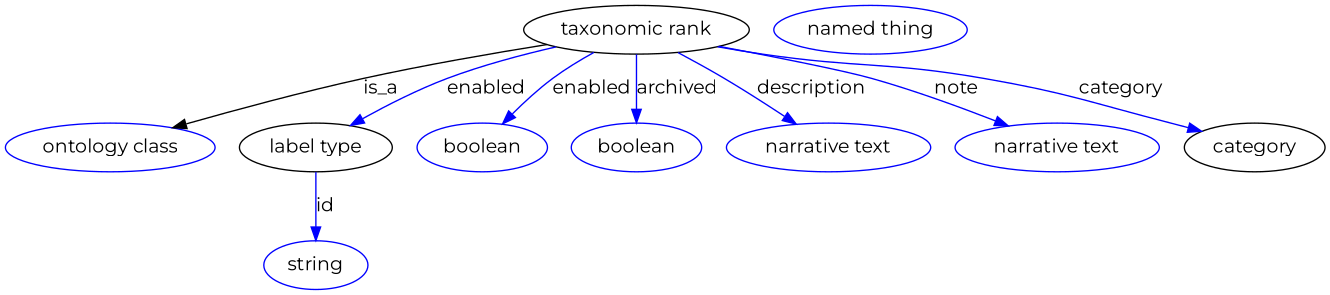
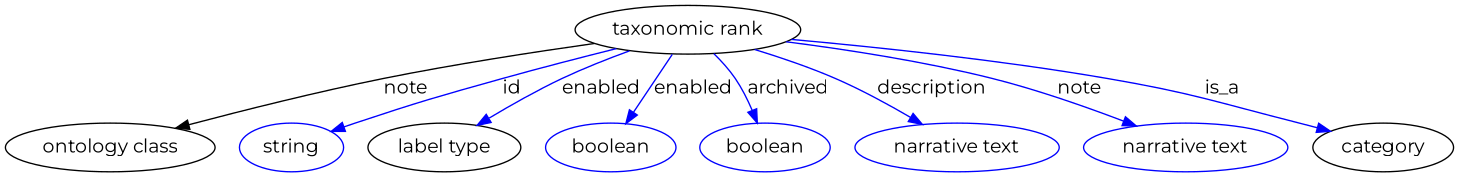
node "named thing": removed
edge "taxonomic rank" -> "ontology class": label "is_a" -> "note"
edge "taxonomic rank" -> "category": label "category" -> "is_a"
node "ontology class": color blue -> black
edge "label type" -> "string": now "taxonomic rank" -> "string"
